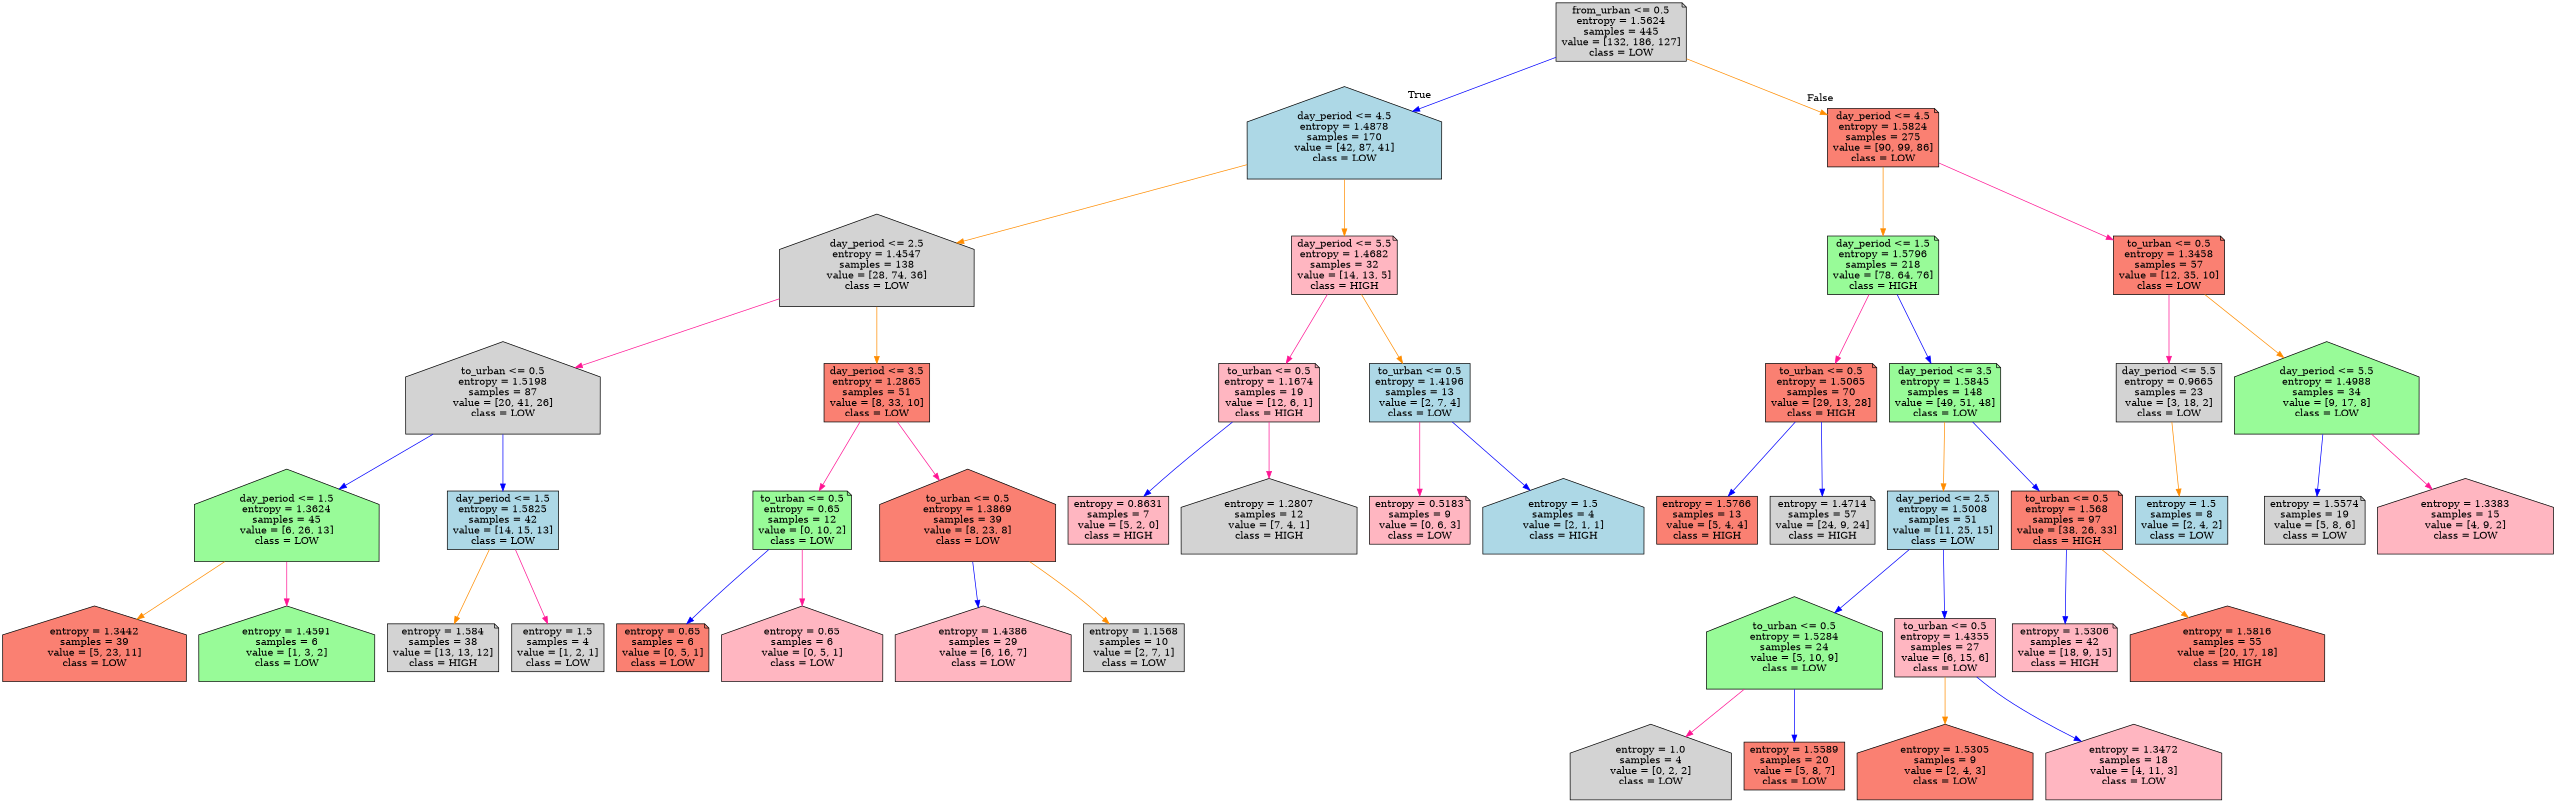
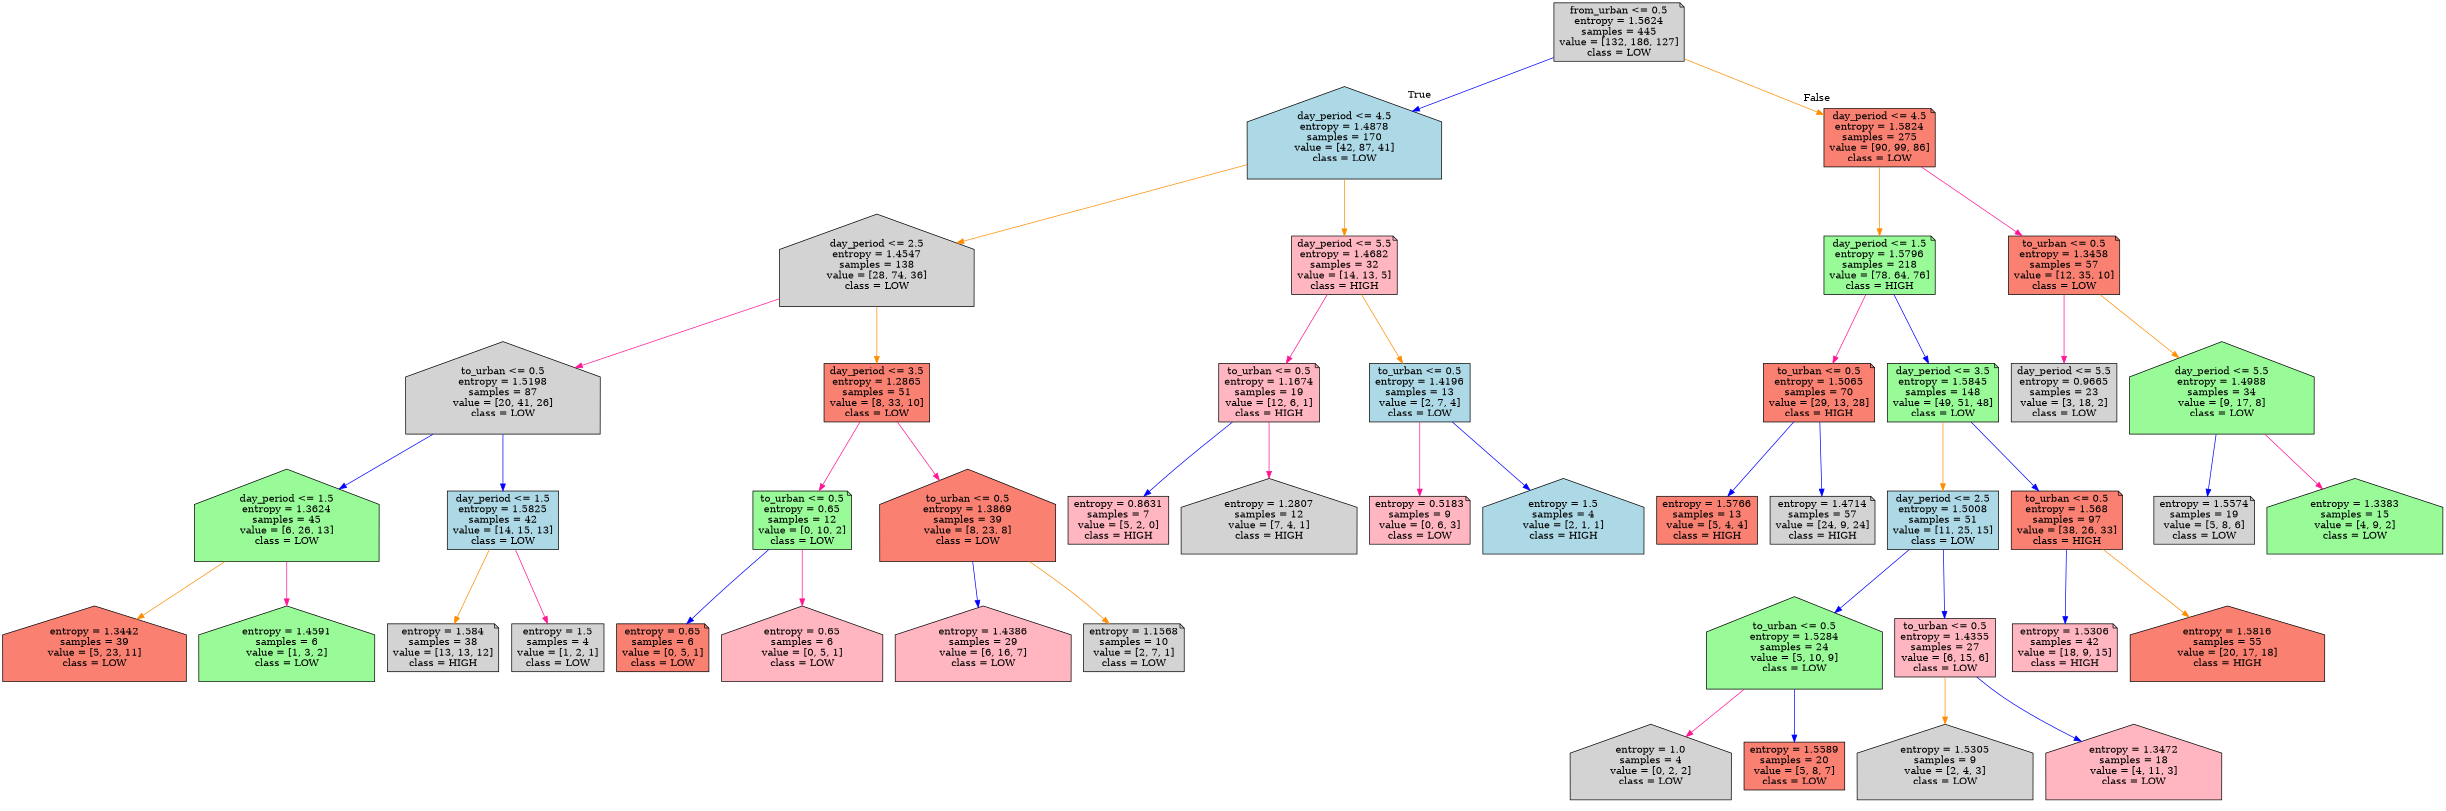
node "entropy = 1.5 samples = 8 value = [2, 4, 2] class = LOW": removed
node "entropy = 1.3383 samples = 15 value = [4, 9, 2] class = LOW": fillcolor lightpink -> palegreen
node "entropy = 1.1568 samples = 10 value = [2, 7, 1] class = LOW": shape box -> note
node "entropy = 1.5305 samples = 9 value = [2, 4, 3] class = LOW": fillcolor salmon -> lightgrey
